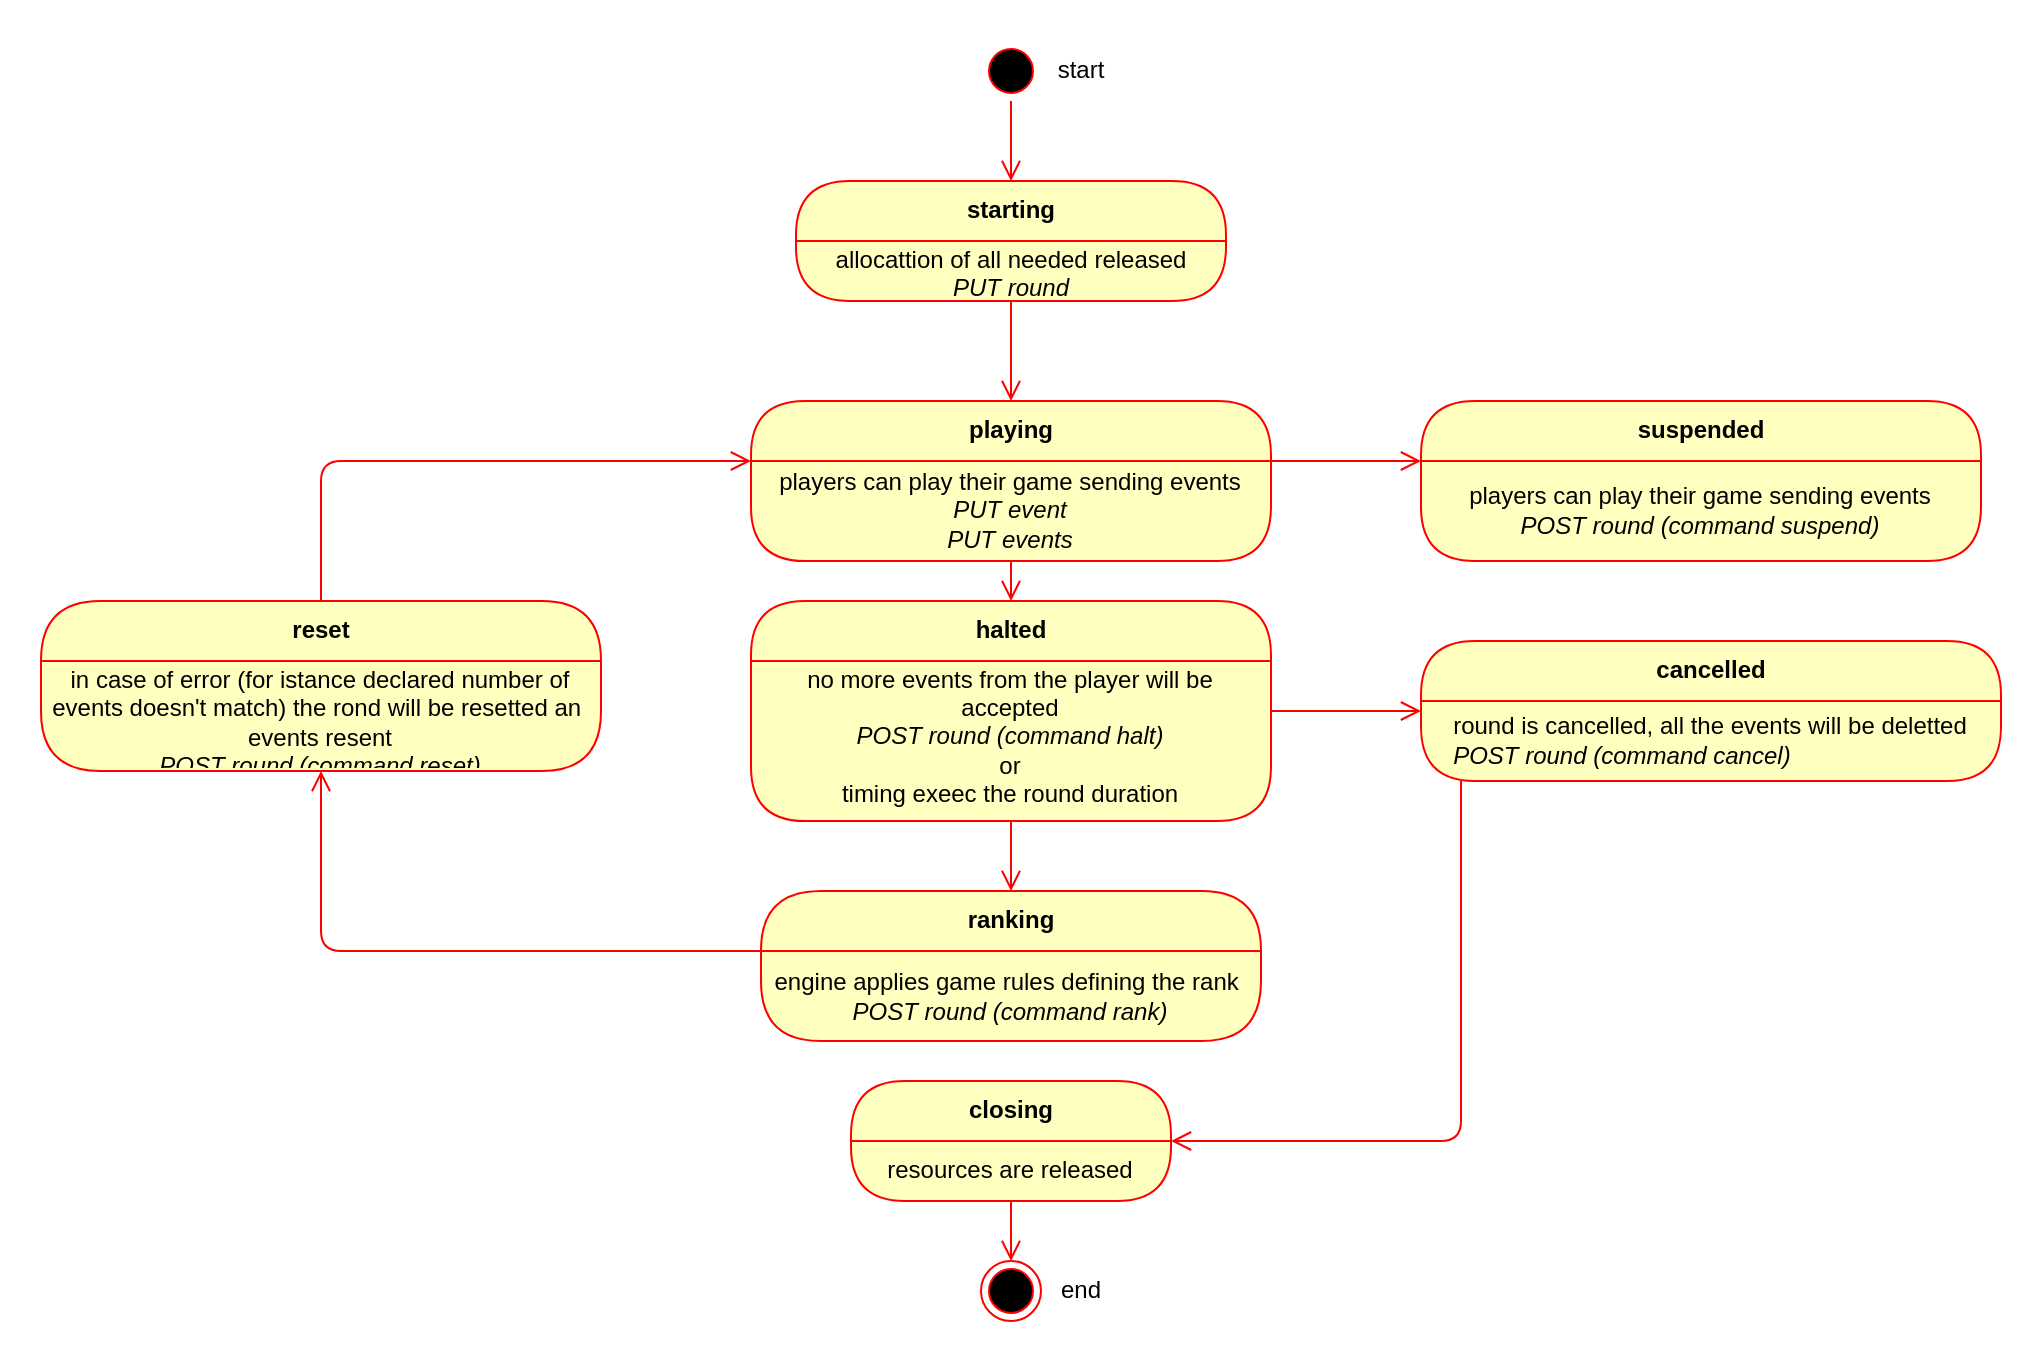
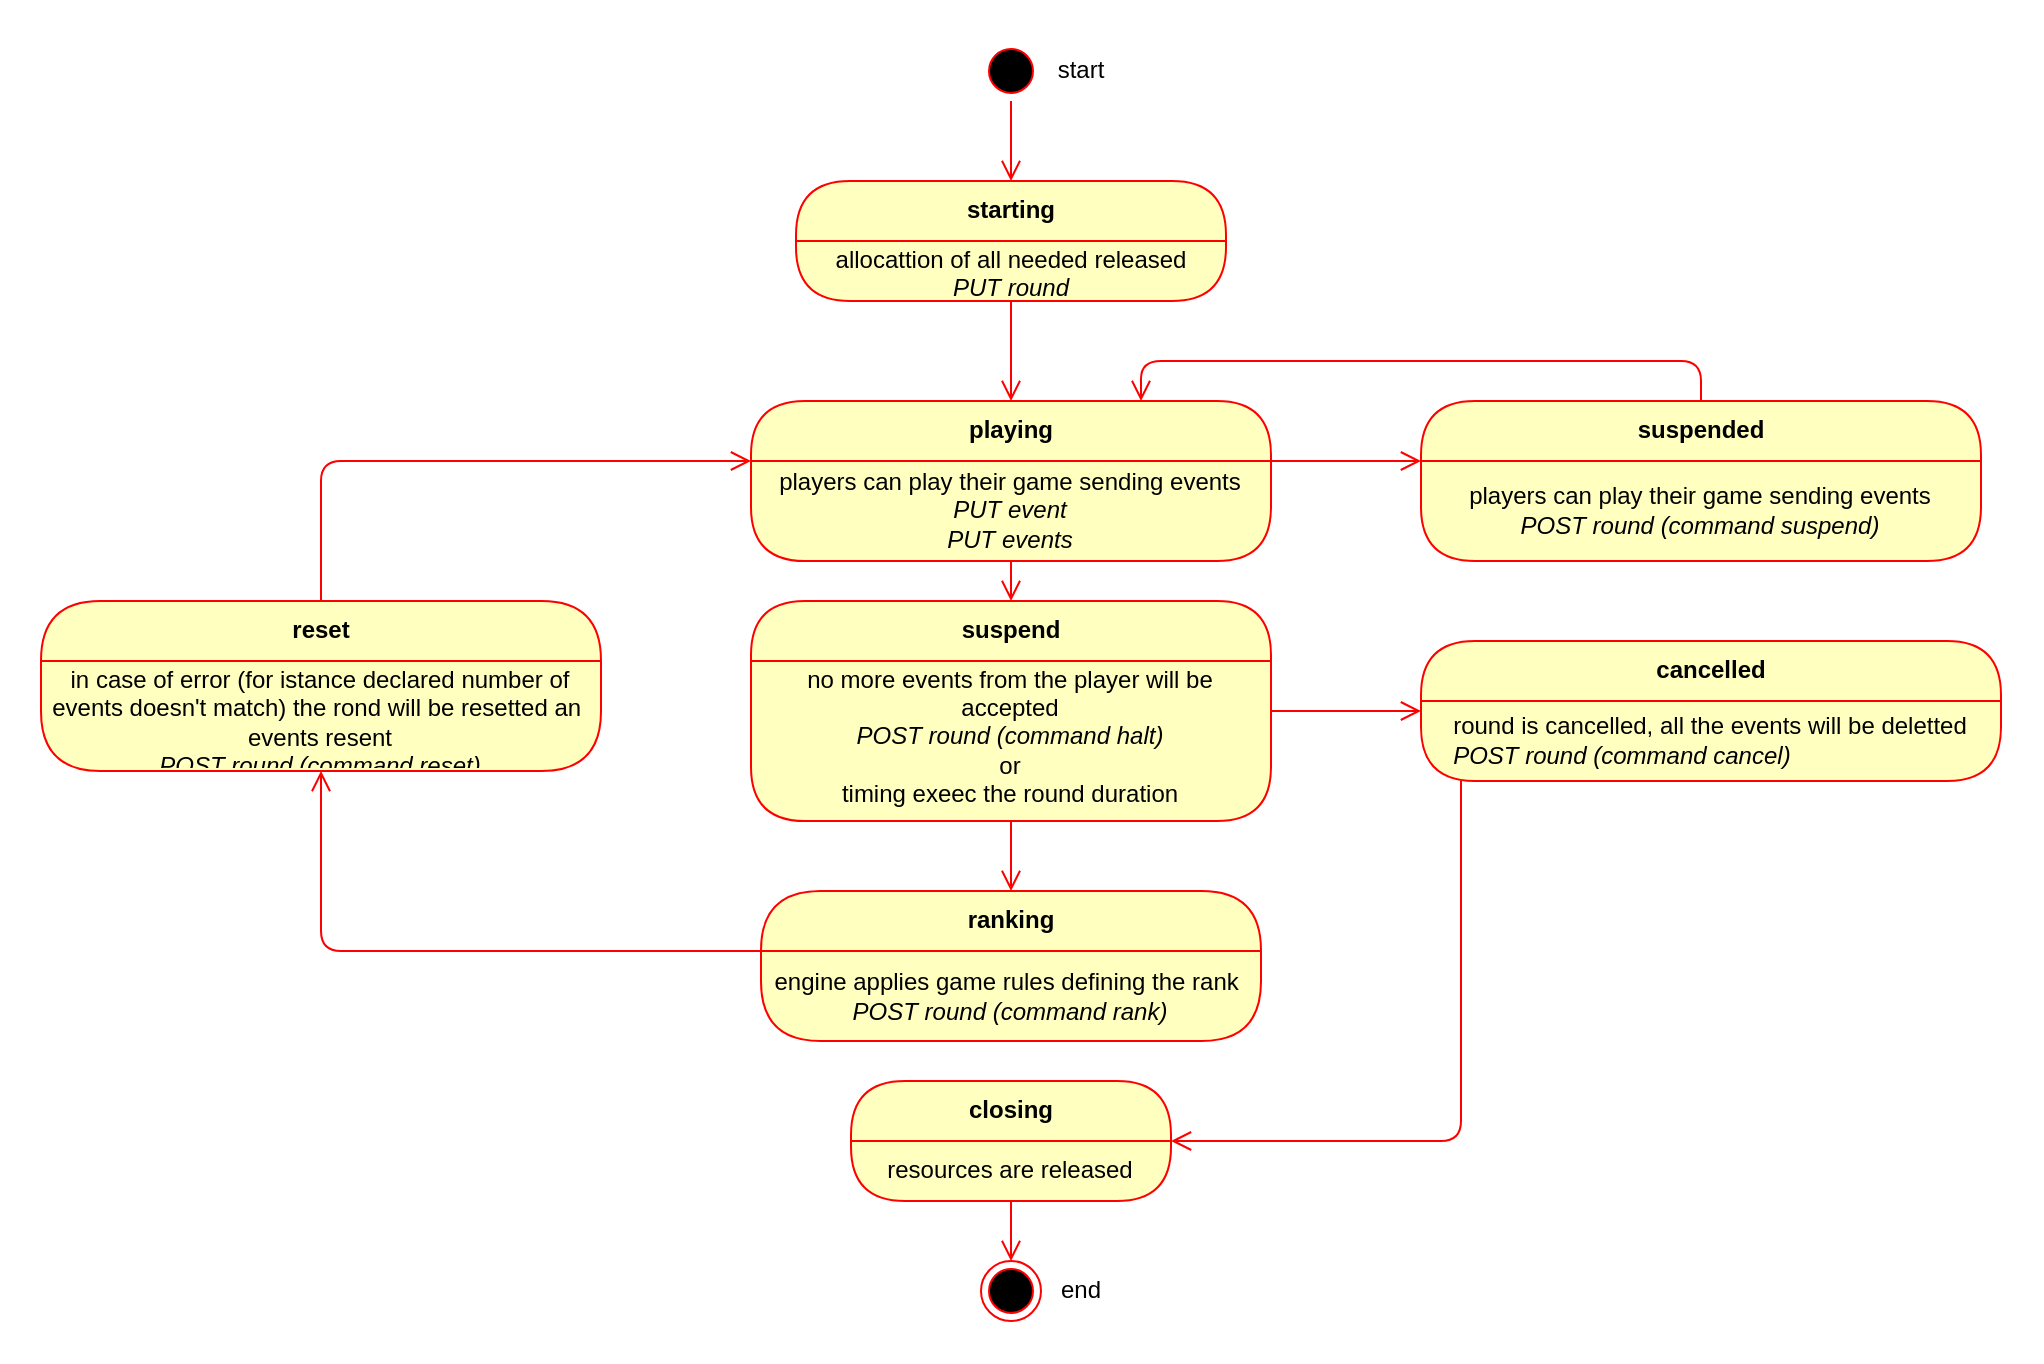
edge "suspended" -> "playing": added
node "halted": label "halted" -> "suspend"
